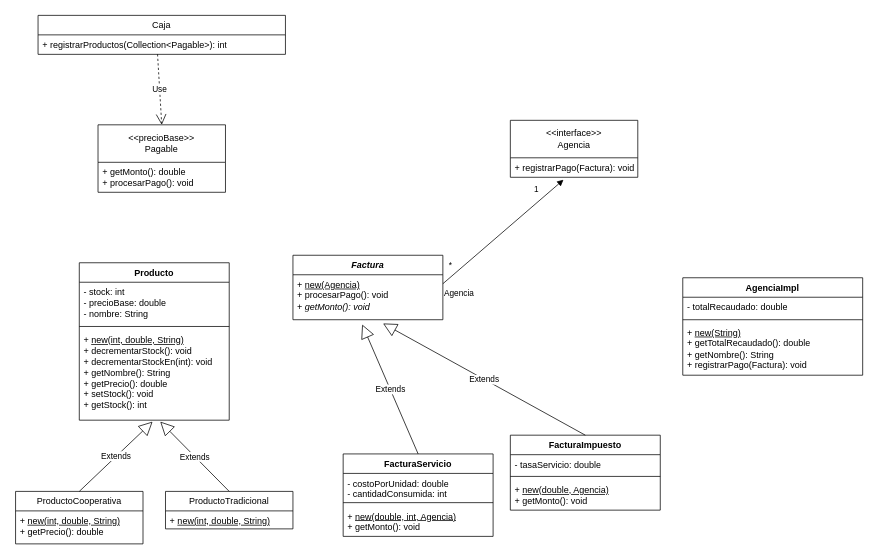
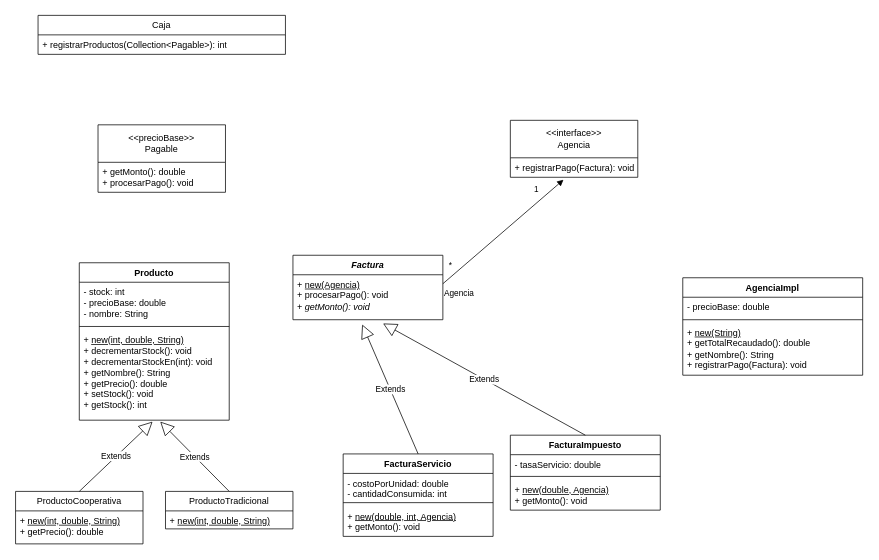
edge "+ registrarProductos(Collection<Pagable>): int" -> "<<precioBase>> Pagable": removed, label "Use"
node "- totalRecaudado: double": label "- totalRecaudado: double" -> "- precioBase: double"
